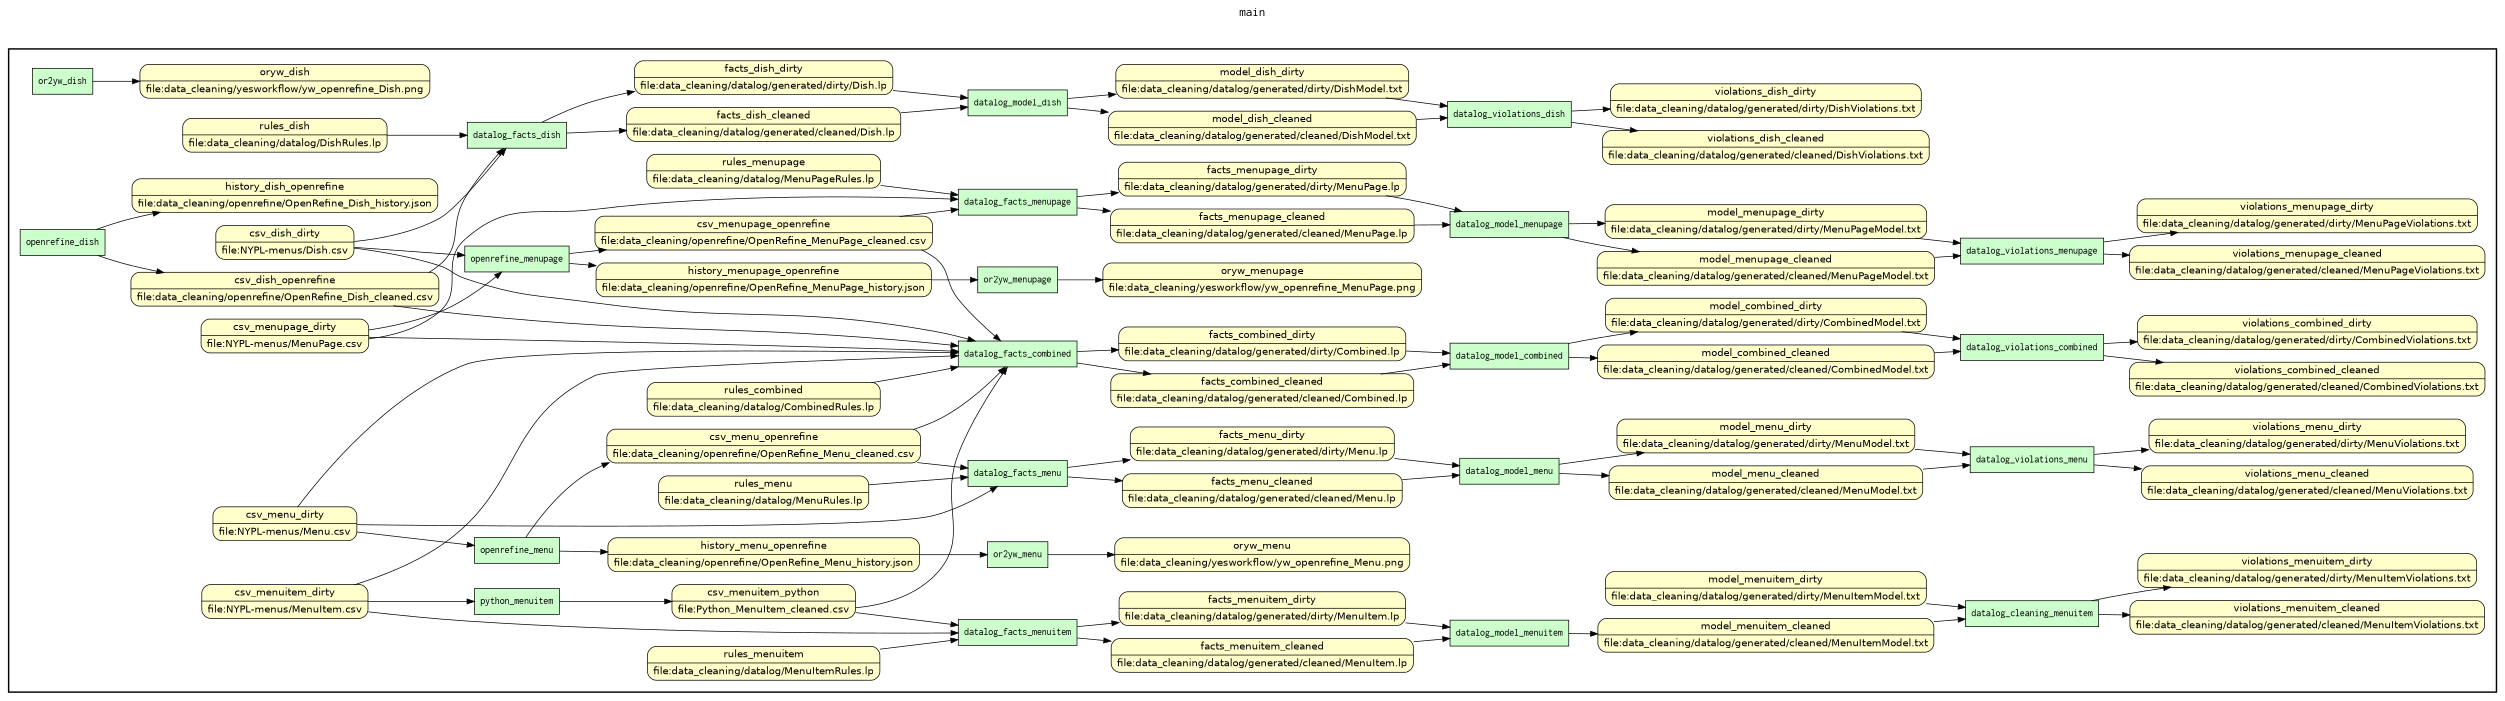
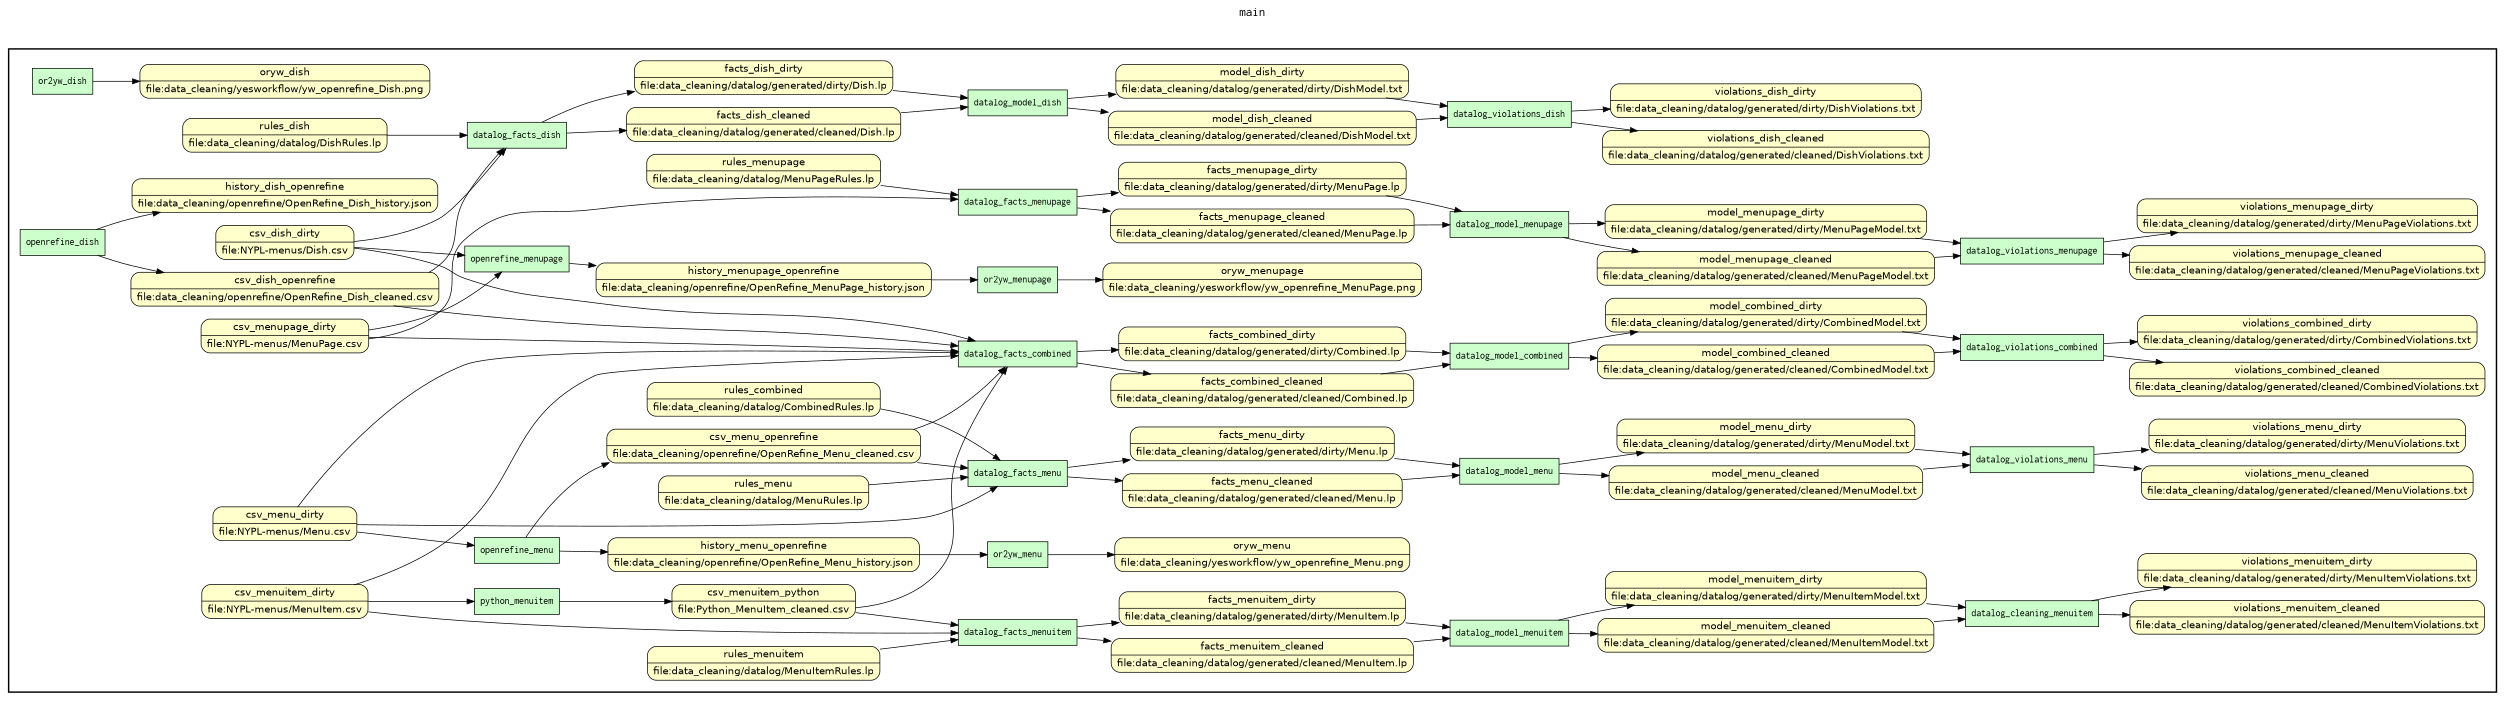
node "csv_menupage_openrefine": removed
edge "rules_combined" -> "datalog_facts_combined": now "rules_combined" -> "datalog_facts_menu"
edge "datalog_model_menuitem" -> "model_menuitem_dirty": added
